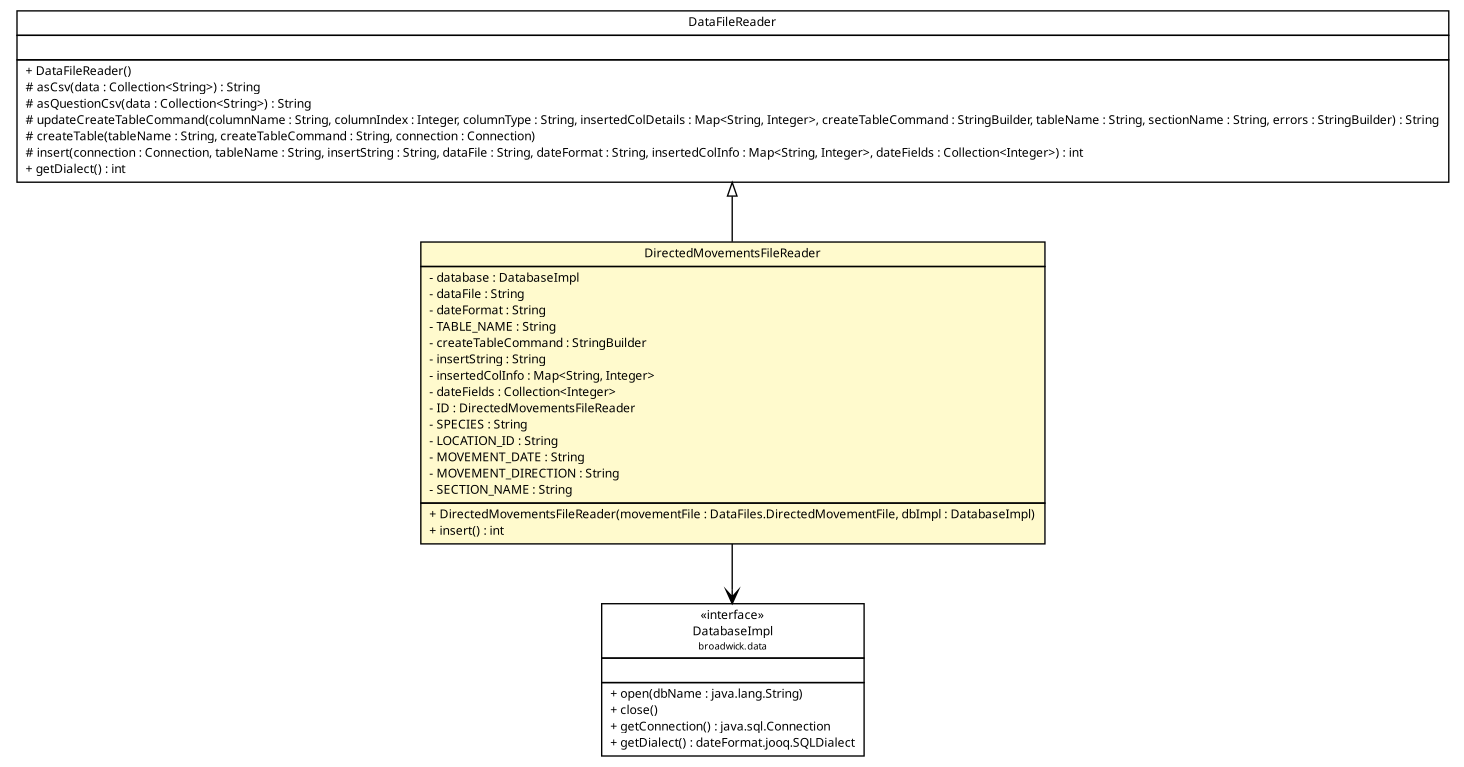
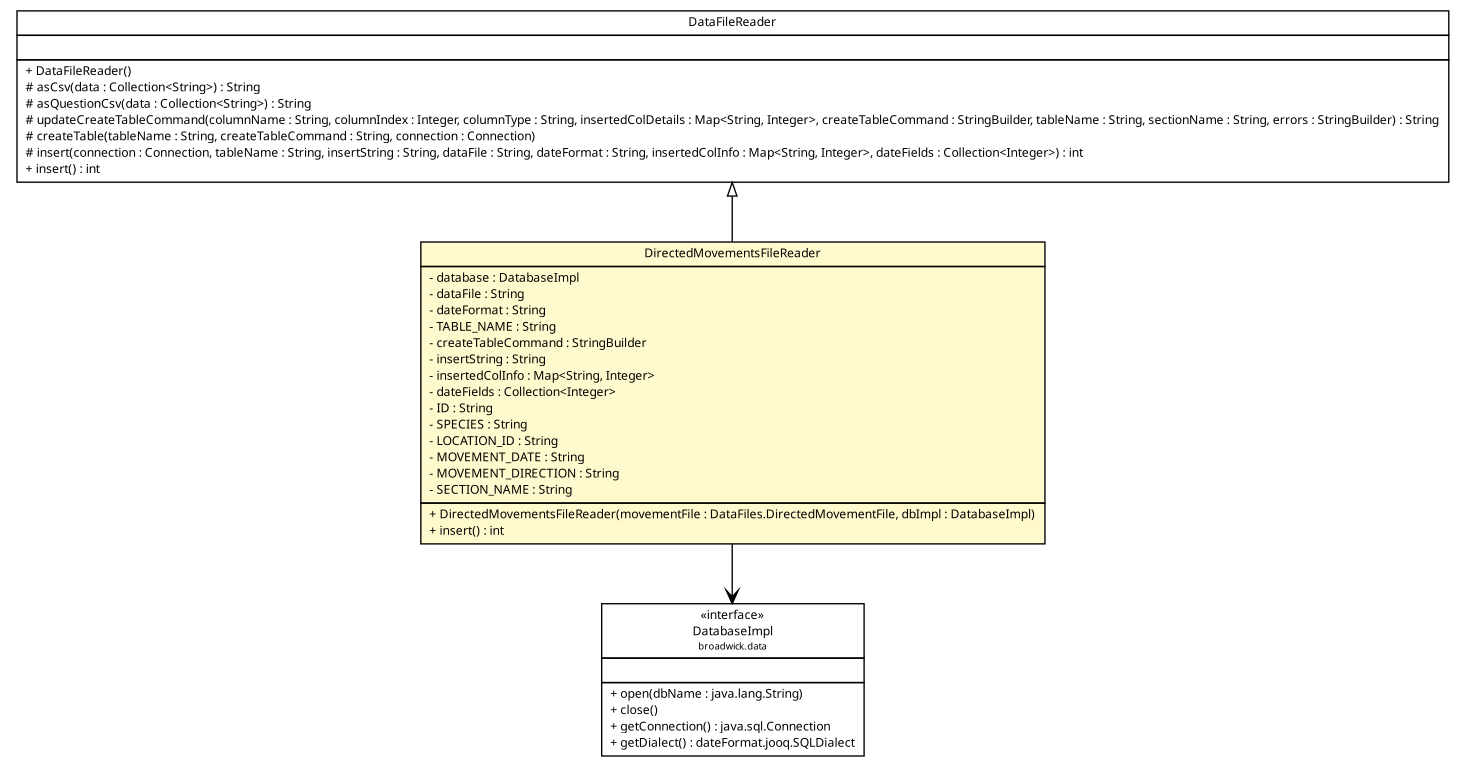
node "DataFileReader": text "+ getDialect() : int" -> "+ insert() : int"
node "DirectedMovementsFileReader": text "- ID : DirectedMovementsFileReader" -> "- ID : String"
